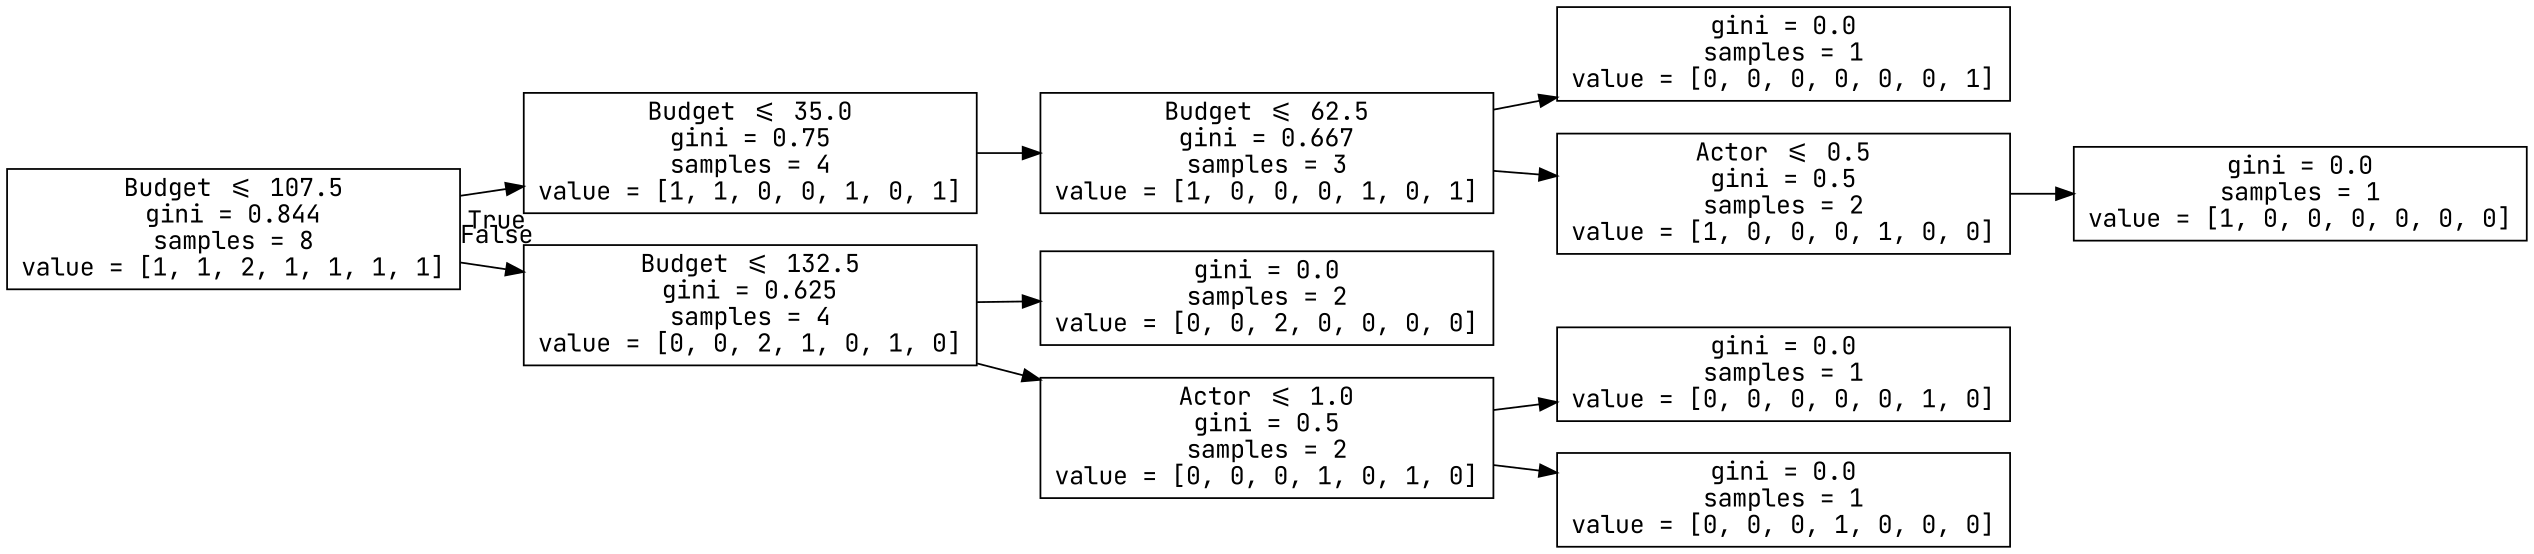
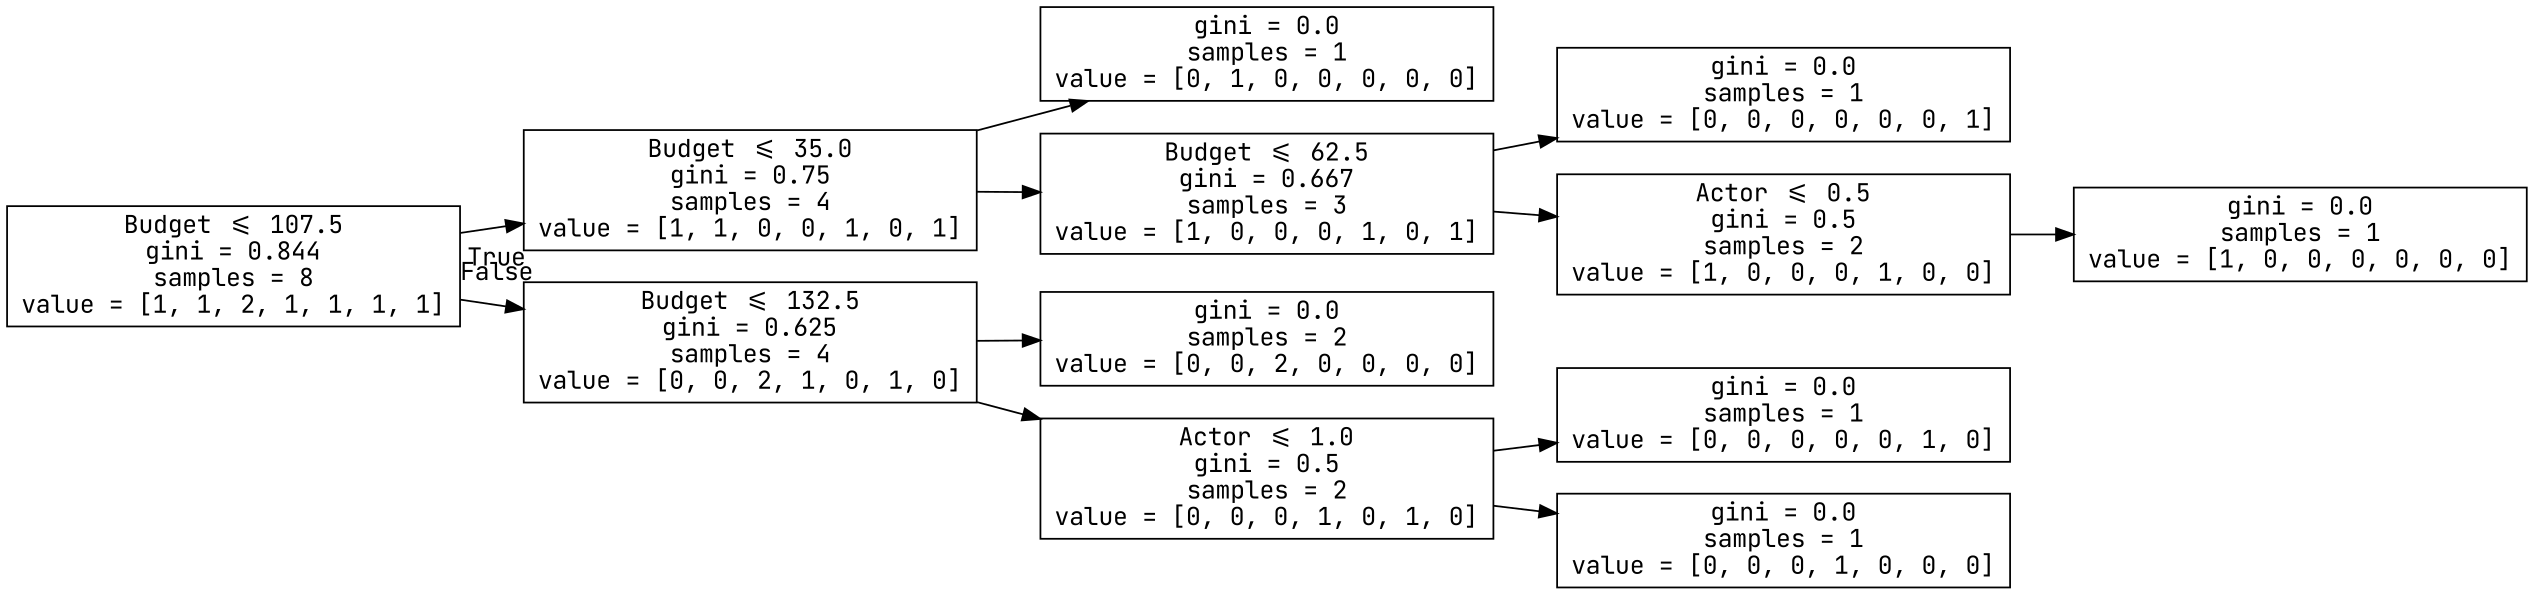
node "gini = 0.0 samples = 1 value = [0, 1, 0, 0, 0, 0, 0]": added
